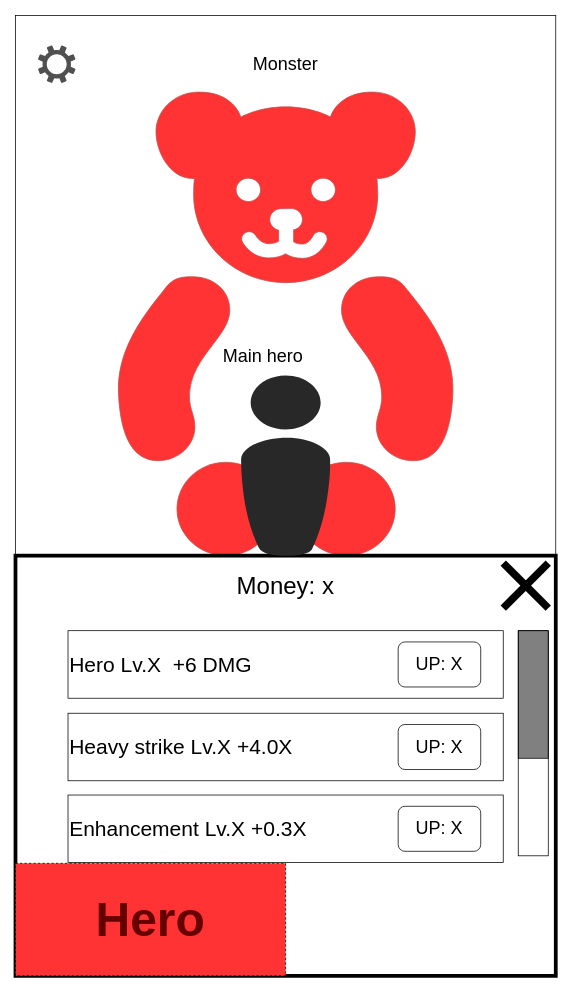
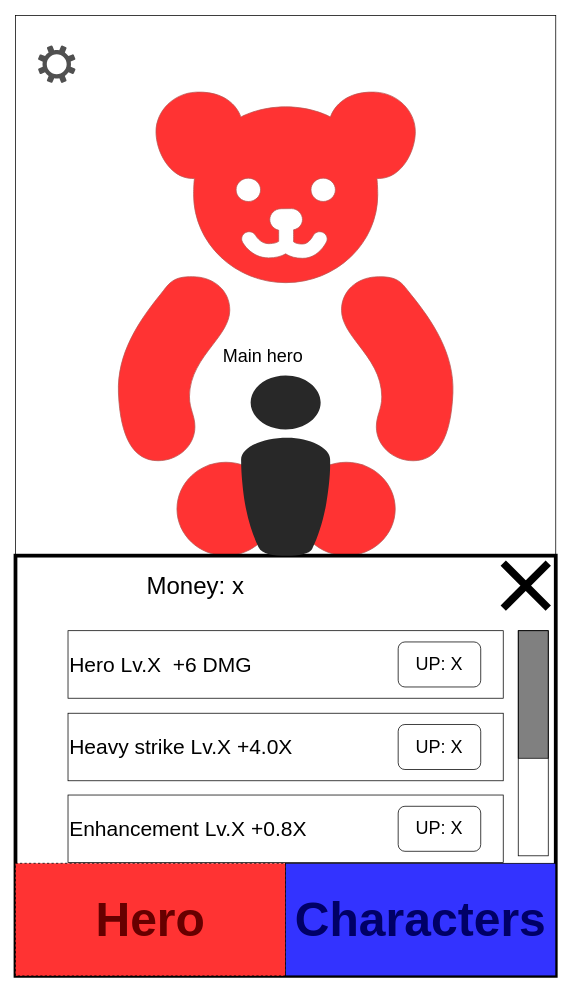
node "Monster": removed
node "Money: x": moved (285, 585) -> (195, 585)
node "Enhancement Lv.X +0.3X": label "Enhancement Lv.X +0.3X" -> "Enhancement Lv.X +0.8X"
node "Characters": added
